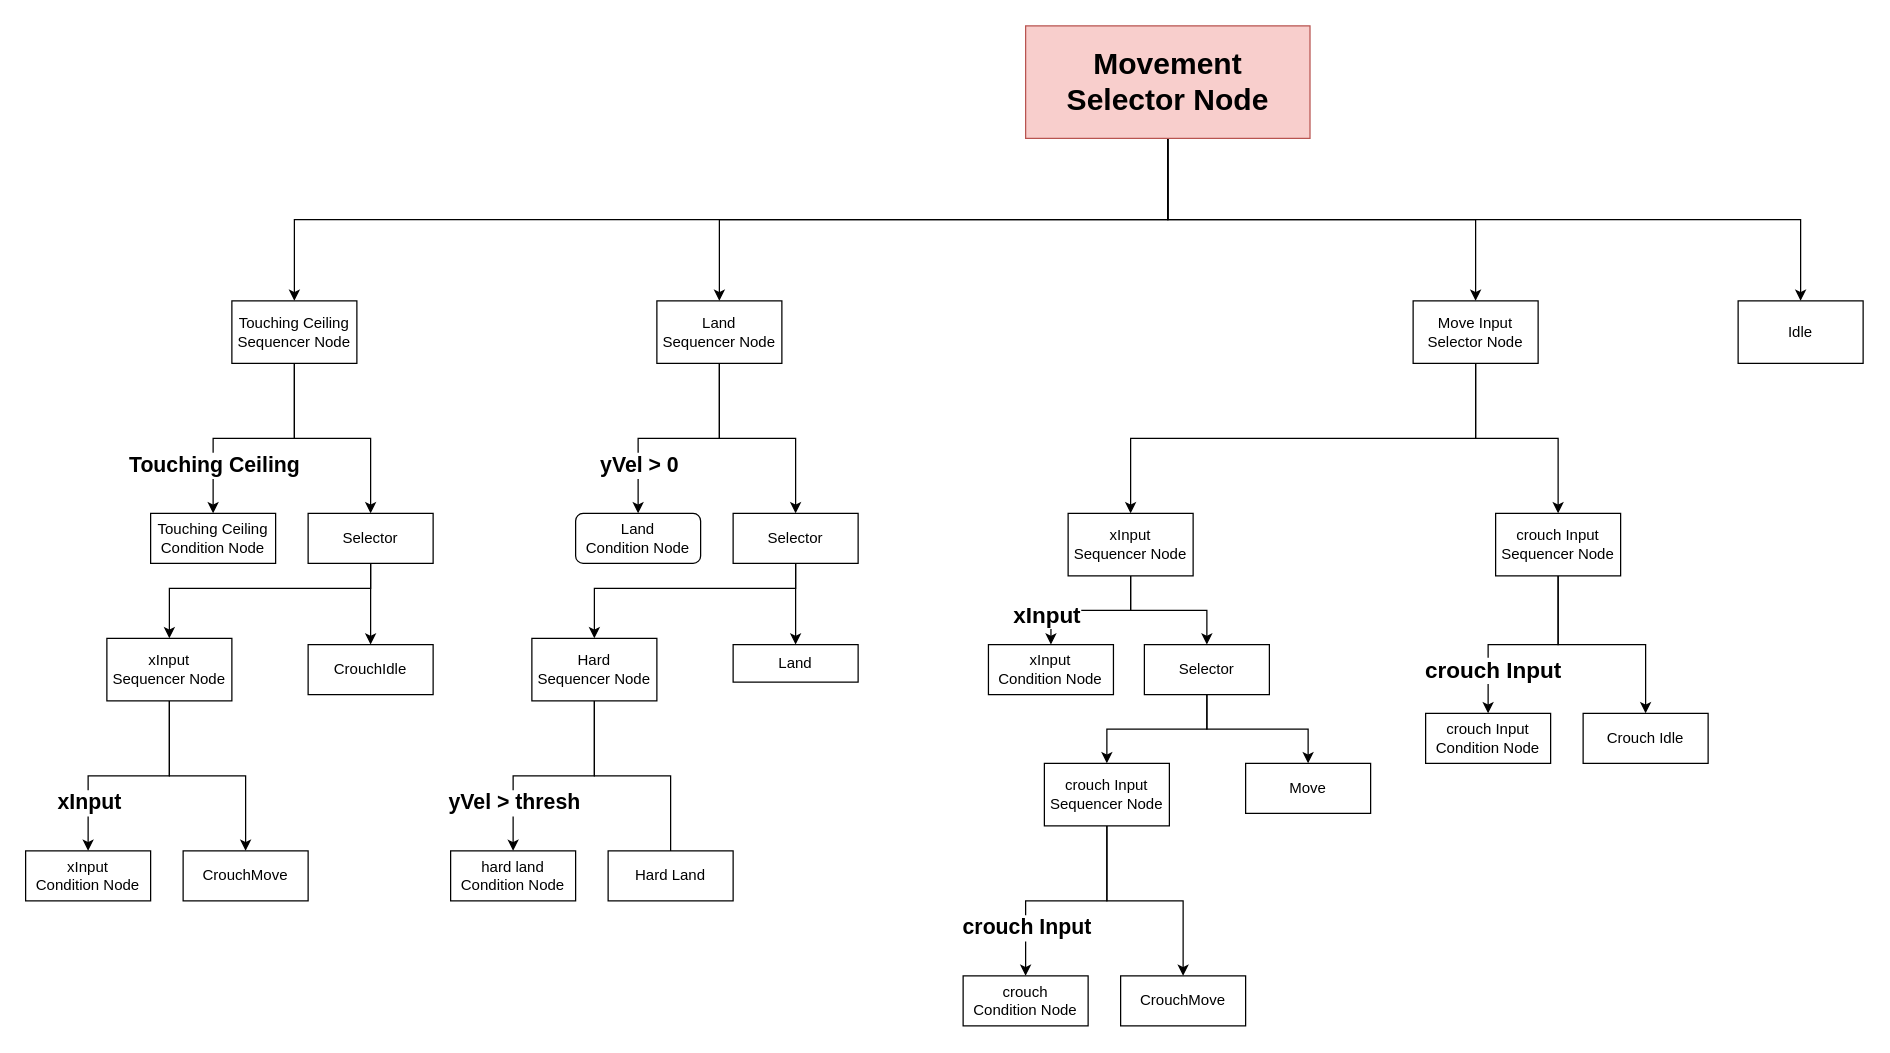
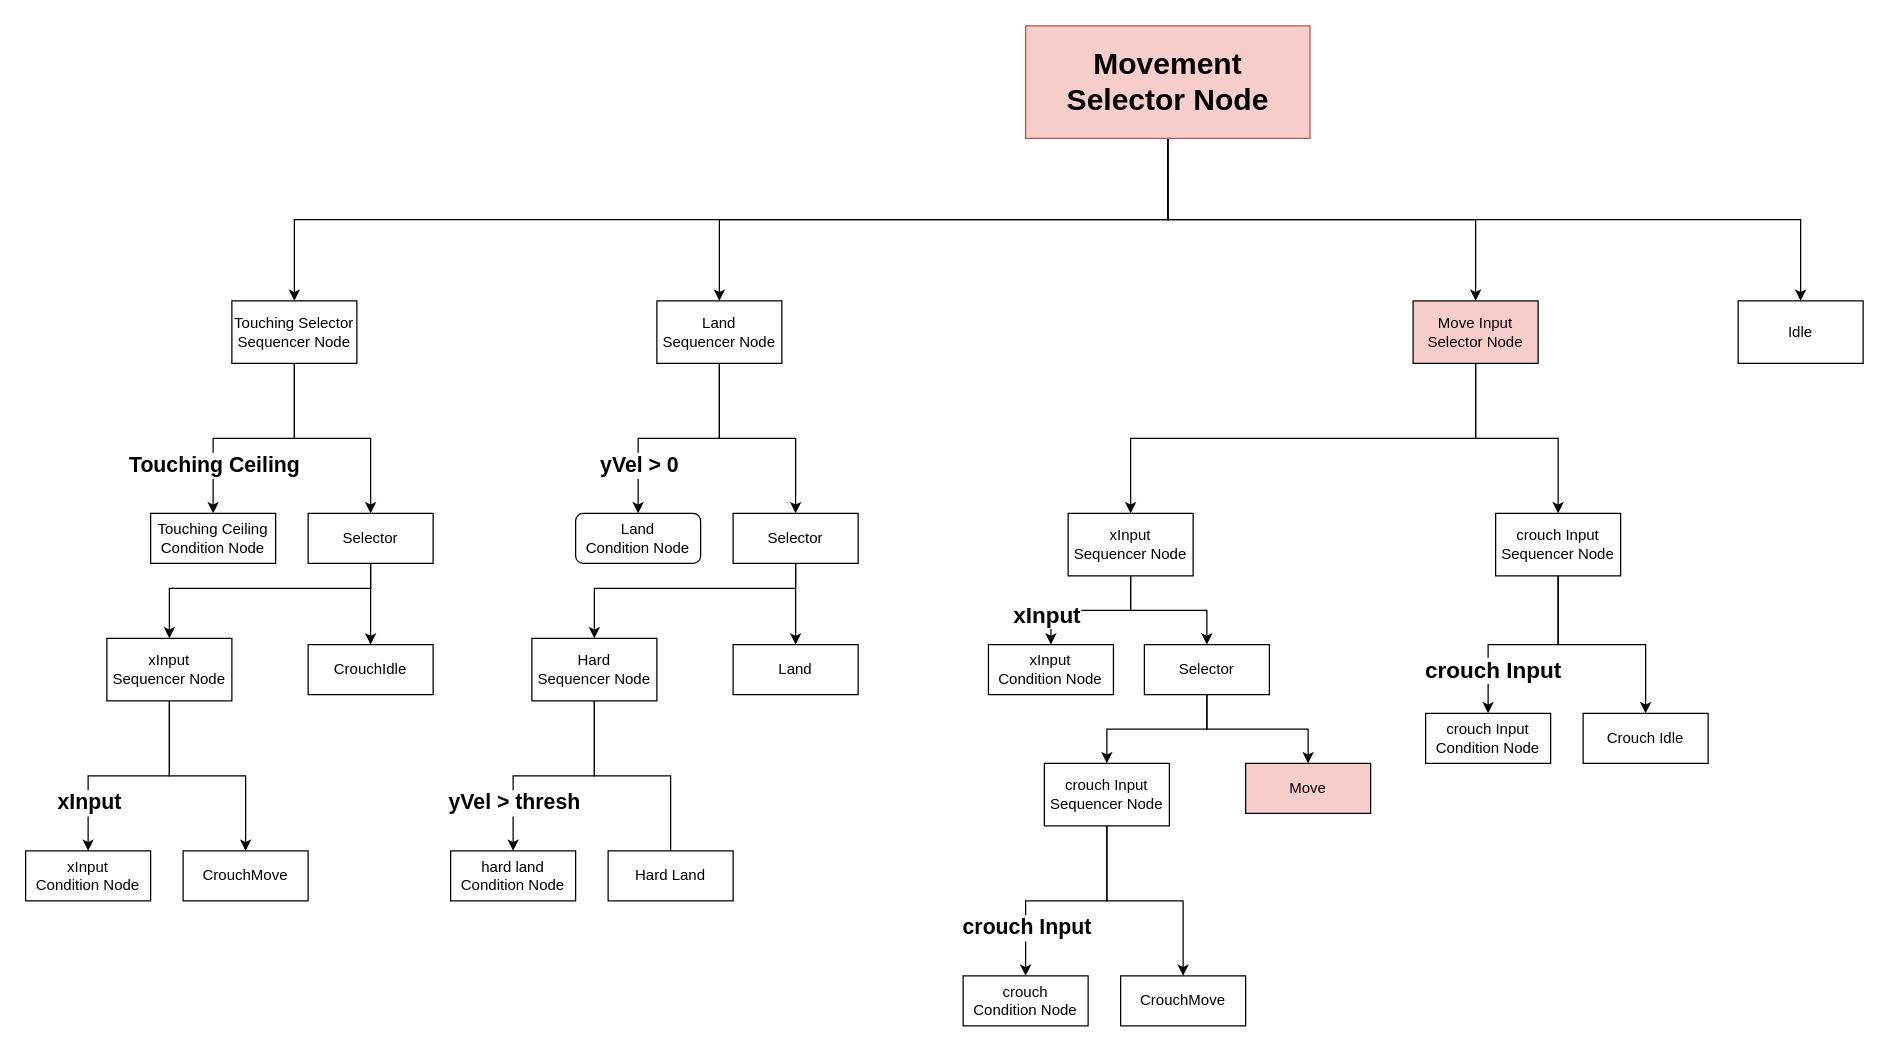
node "Touching Ceiling Sequencer Node": label "Touching Ceiling Sequencer Node" -> "Touching Selector Sequencer Node"
node "Move Input Selector Node": fillcolor #ffffff -> #f8cecc
node "Land": size 125x38 -> 125x50
node "Move": fillcolor #ffffff -> #f8cecc
